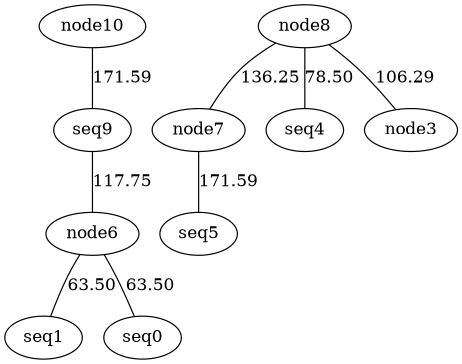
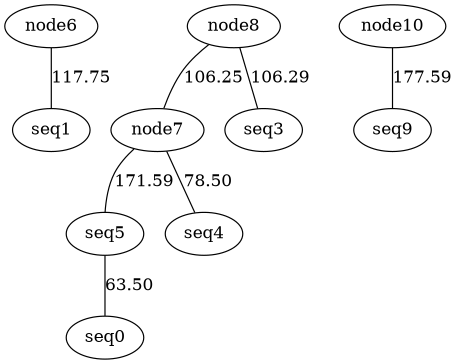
edge "node10" -- "seq9": label "171.59" -> "177.59"
edge "node8" -- "node7": label "136.25" -> "106.25"
edge "node8" -- "seq4": now "node7" -- "seq4"
node "node3": label "node3" -> "seq3"
edge "seq9" -- "node6": removed, label "117.75"
edge "node6" -- "seq0": now "seq5" -- "seq0"
edge "node6" -- "seq1": label "63.50" -> "117.75"
